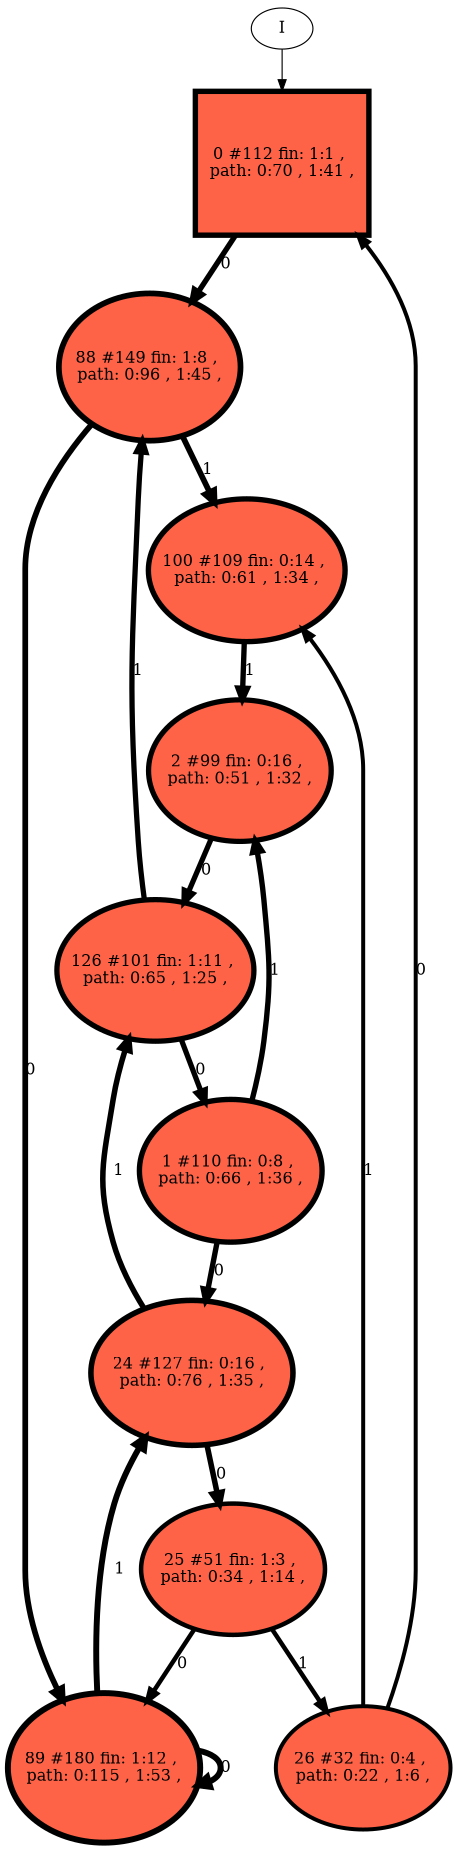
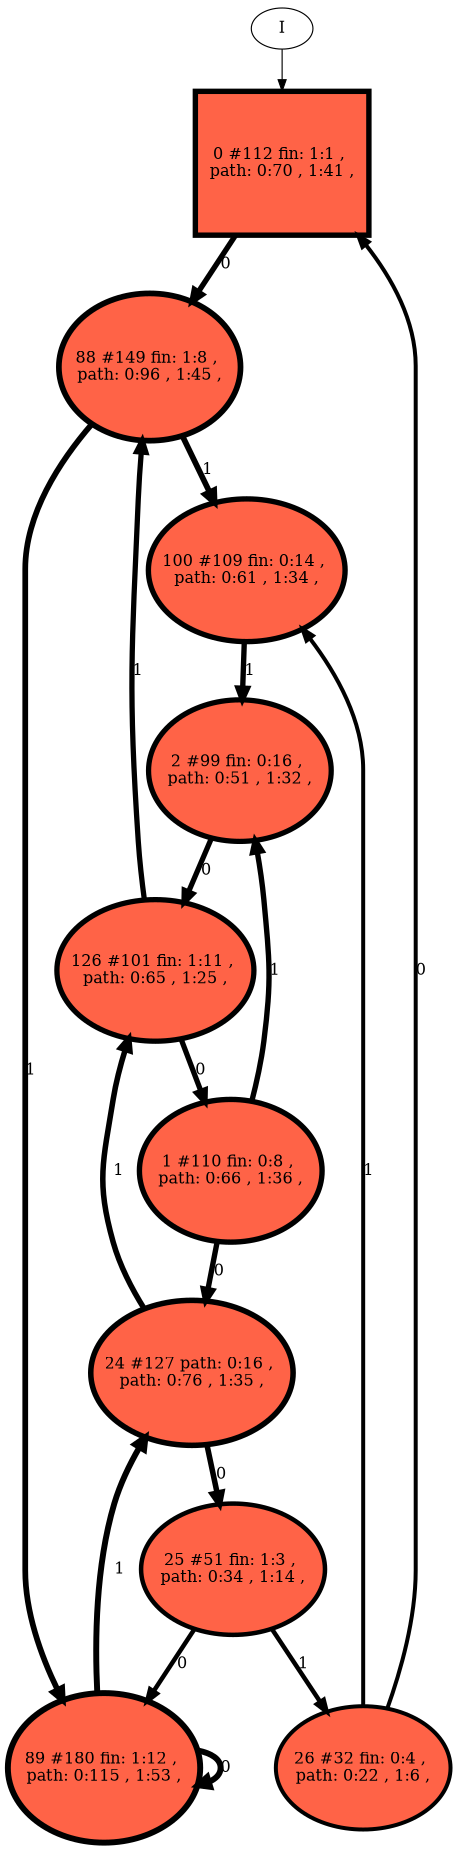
edge "88 #149 fin: 1:8 , path: 0:96 , 1:45 ," -> "89 #180 fin: 1:12 , path: 0:115 , 1:53 ,": label "0 " -> "1 "
node "24 #127 fin: 0:16 , path: 0:76 , 1:35 ,": label "24 #127 fin: 0:16 , path: 0:76 , 1:35 ," -> "24 #127 path: 0:16 , path: 0:76 , 1:35 ,"
